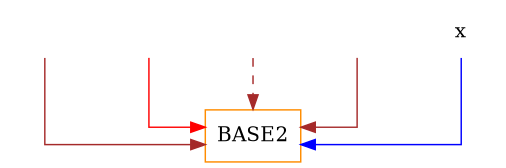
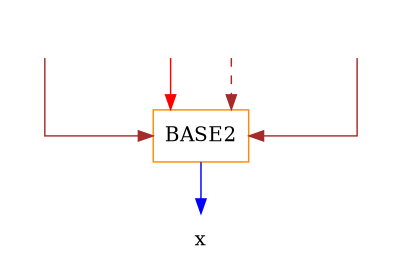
edge "x" -> "BASE2": reversed
